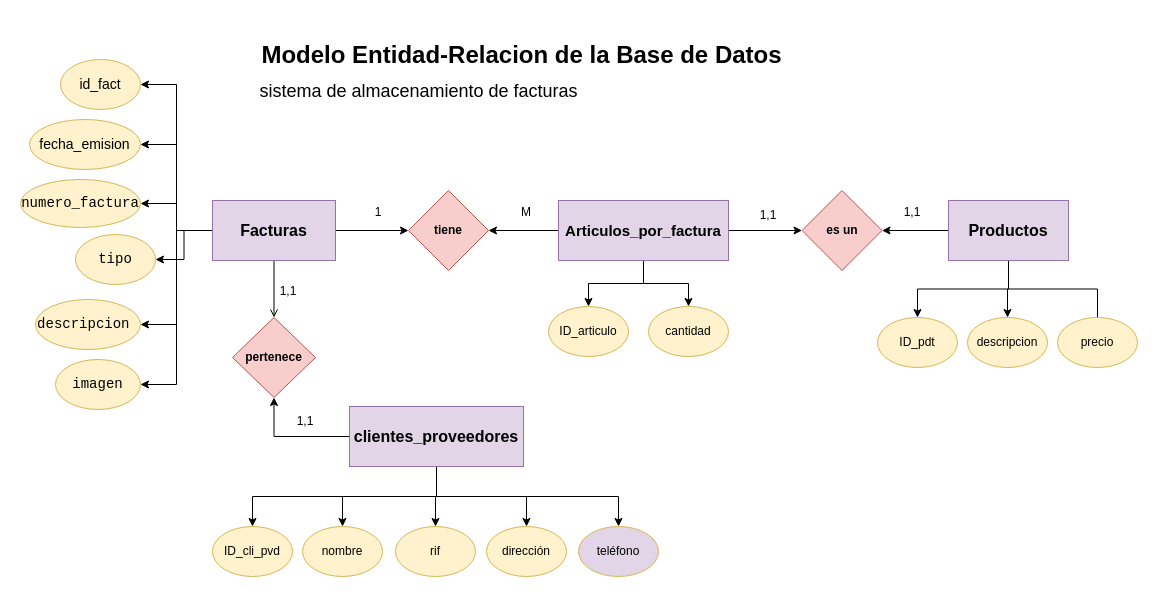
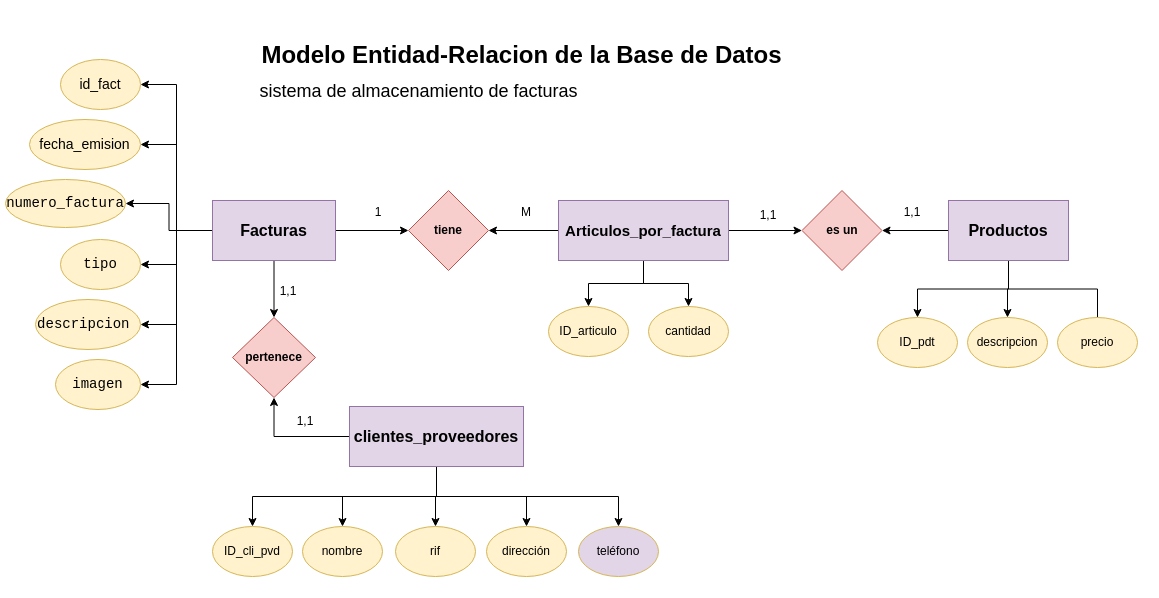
node "numero_factura": moved (81, 204) -> (66, 204)
node "tipo": moved (116, 260) -> (101, 265)
edge "Facturas" -> "pertenece": arrowhead open -> classic
